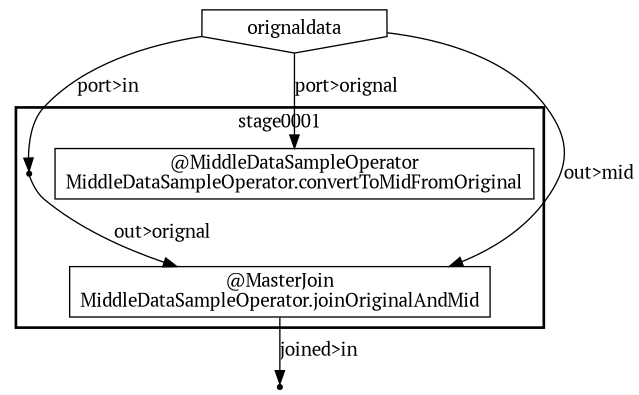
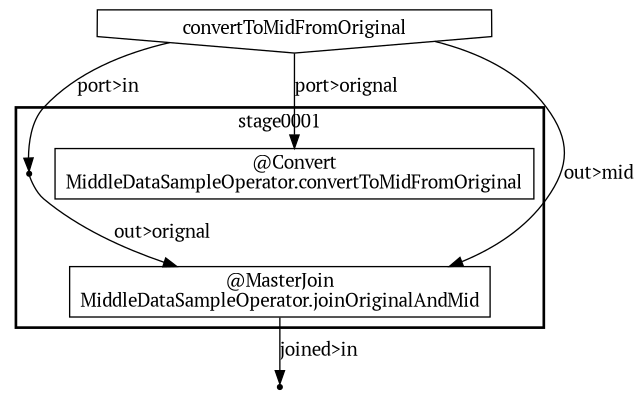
node "orignaldata": label "orignaldata" -> "convertToMidFromOriginal"
node "@MiddleDataSampleOperator MiddleDataSampleOperator.convertToMidFromOriginal": label "@MiddleDataSampleOperator MiddleDataSampleOperator.convertToMidFromOriginal" -> "@Convert MiddleDataSampleOperator.convertToMidFromOriginal"
